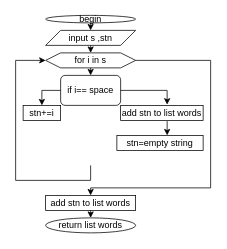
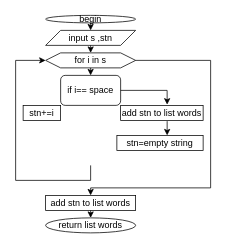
edge "if i== space" -> "stn+=i": removed
